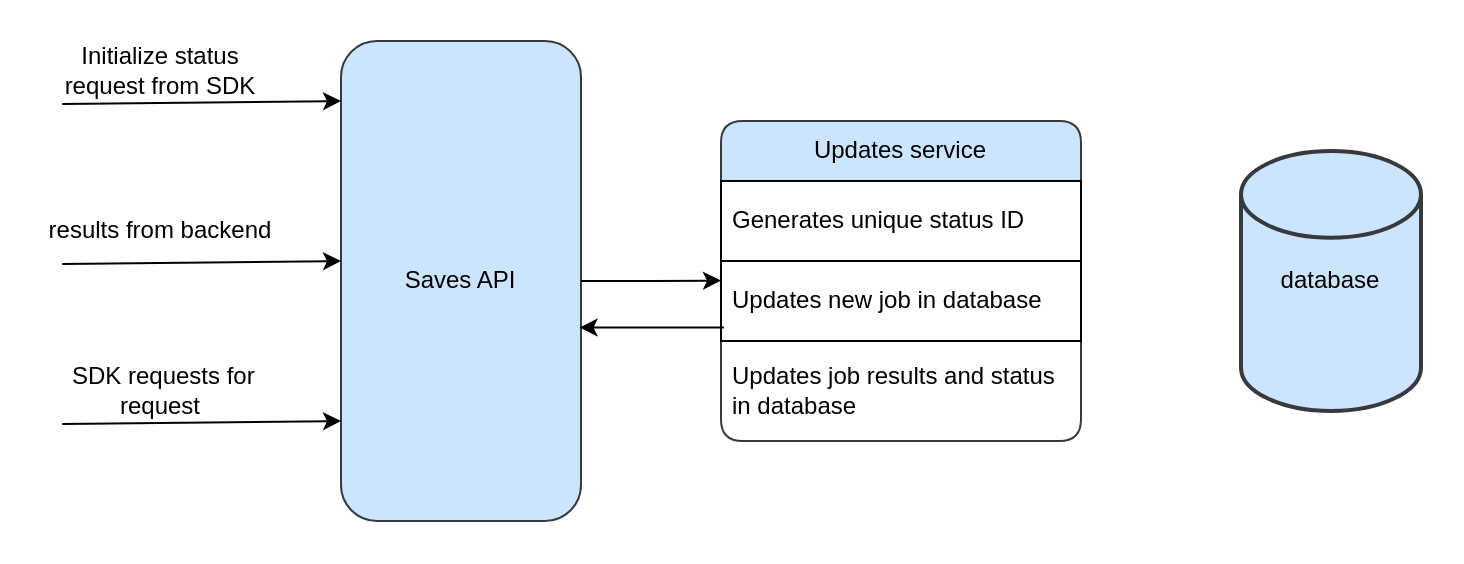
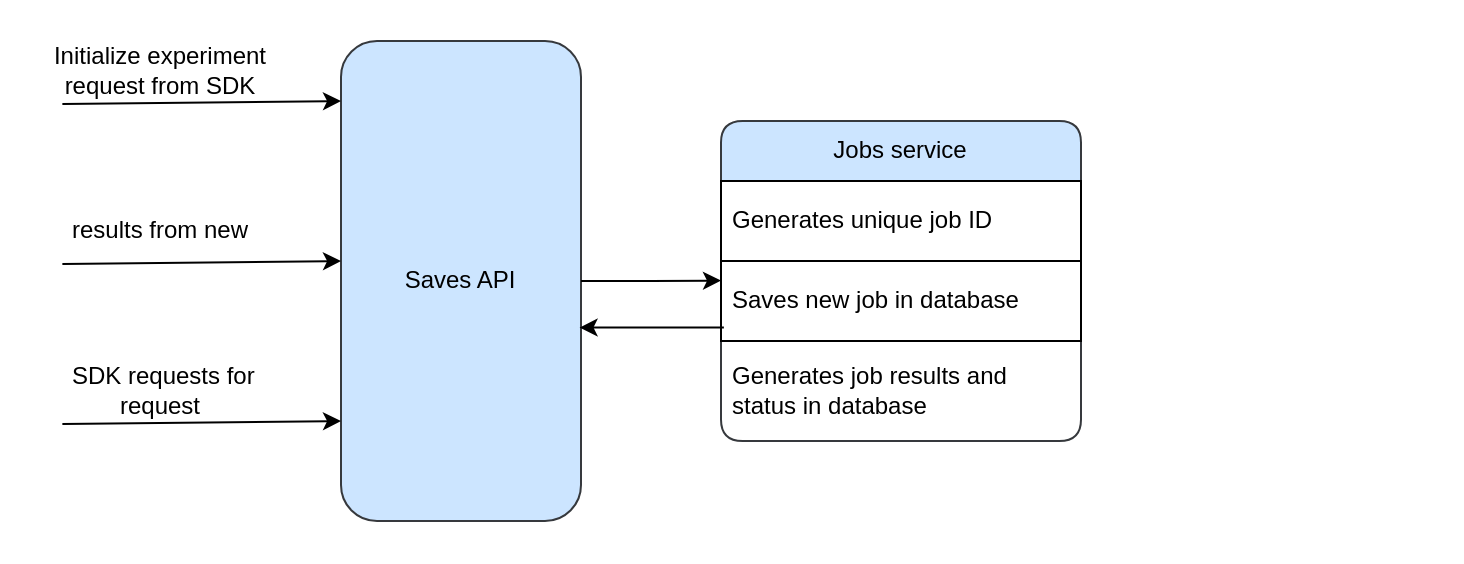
node "Initialize status request from SDK": label "Initialize status request from SDK" -> "Initialize experiment request from SDK"
node "Updates service": label "Updates service" -> "Jobs service"
node "Generates unique status ID": label "Generates unique status ID" -> "Generates unique job ID"
node "results from backend": label "results from backend" -> "results from new"
node "database": removed
node "Updates new job in database": label "Updates new job in database" -> "Saves new job in database"
node "Updates job results and status in database": label "Updates job results and status in database" -> "Generates job results and status in database"
